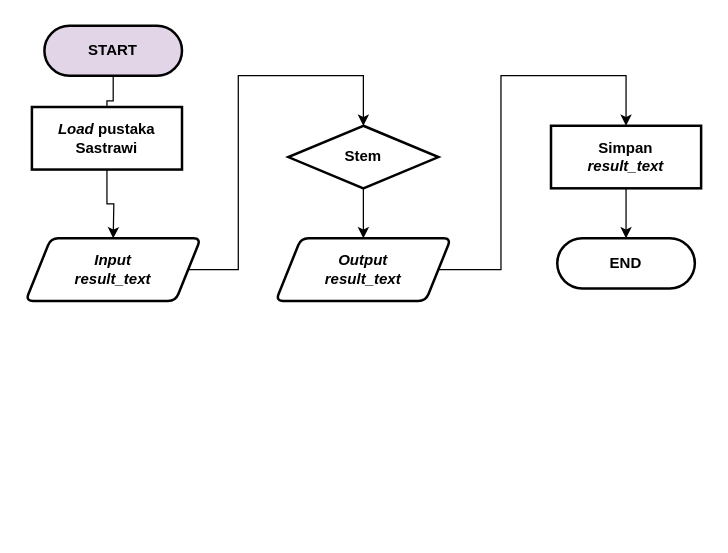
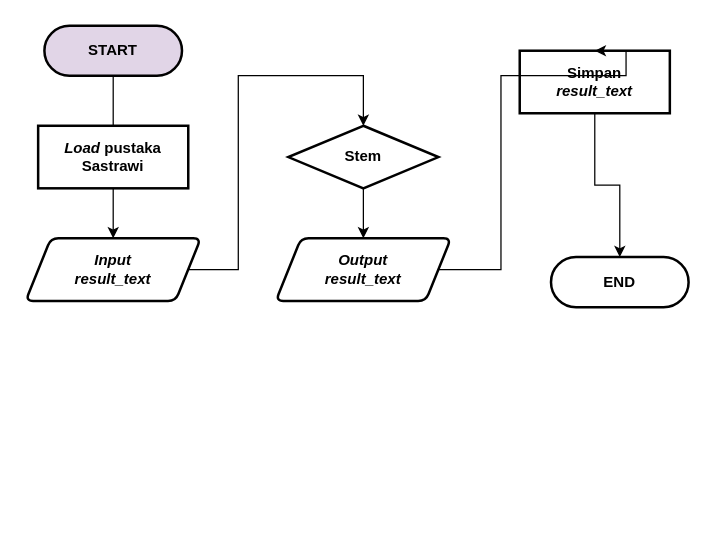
node "Load pustaka Sastrawi": moved (107, 138) -> (113, 157)
node "Simpan result_text": moved (626, 157) -> (594, 82)
node "END": moved (626, 263) -> (619, 282)
